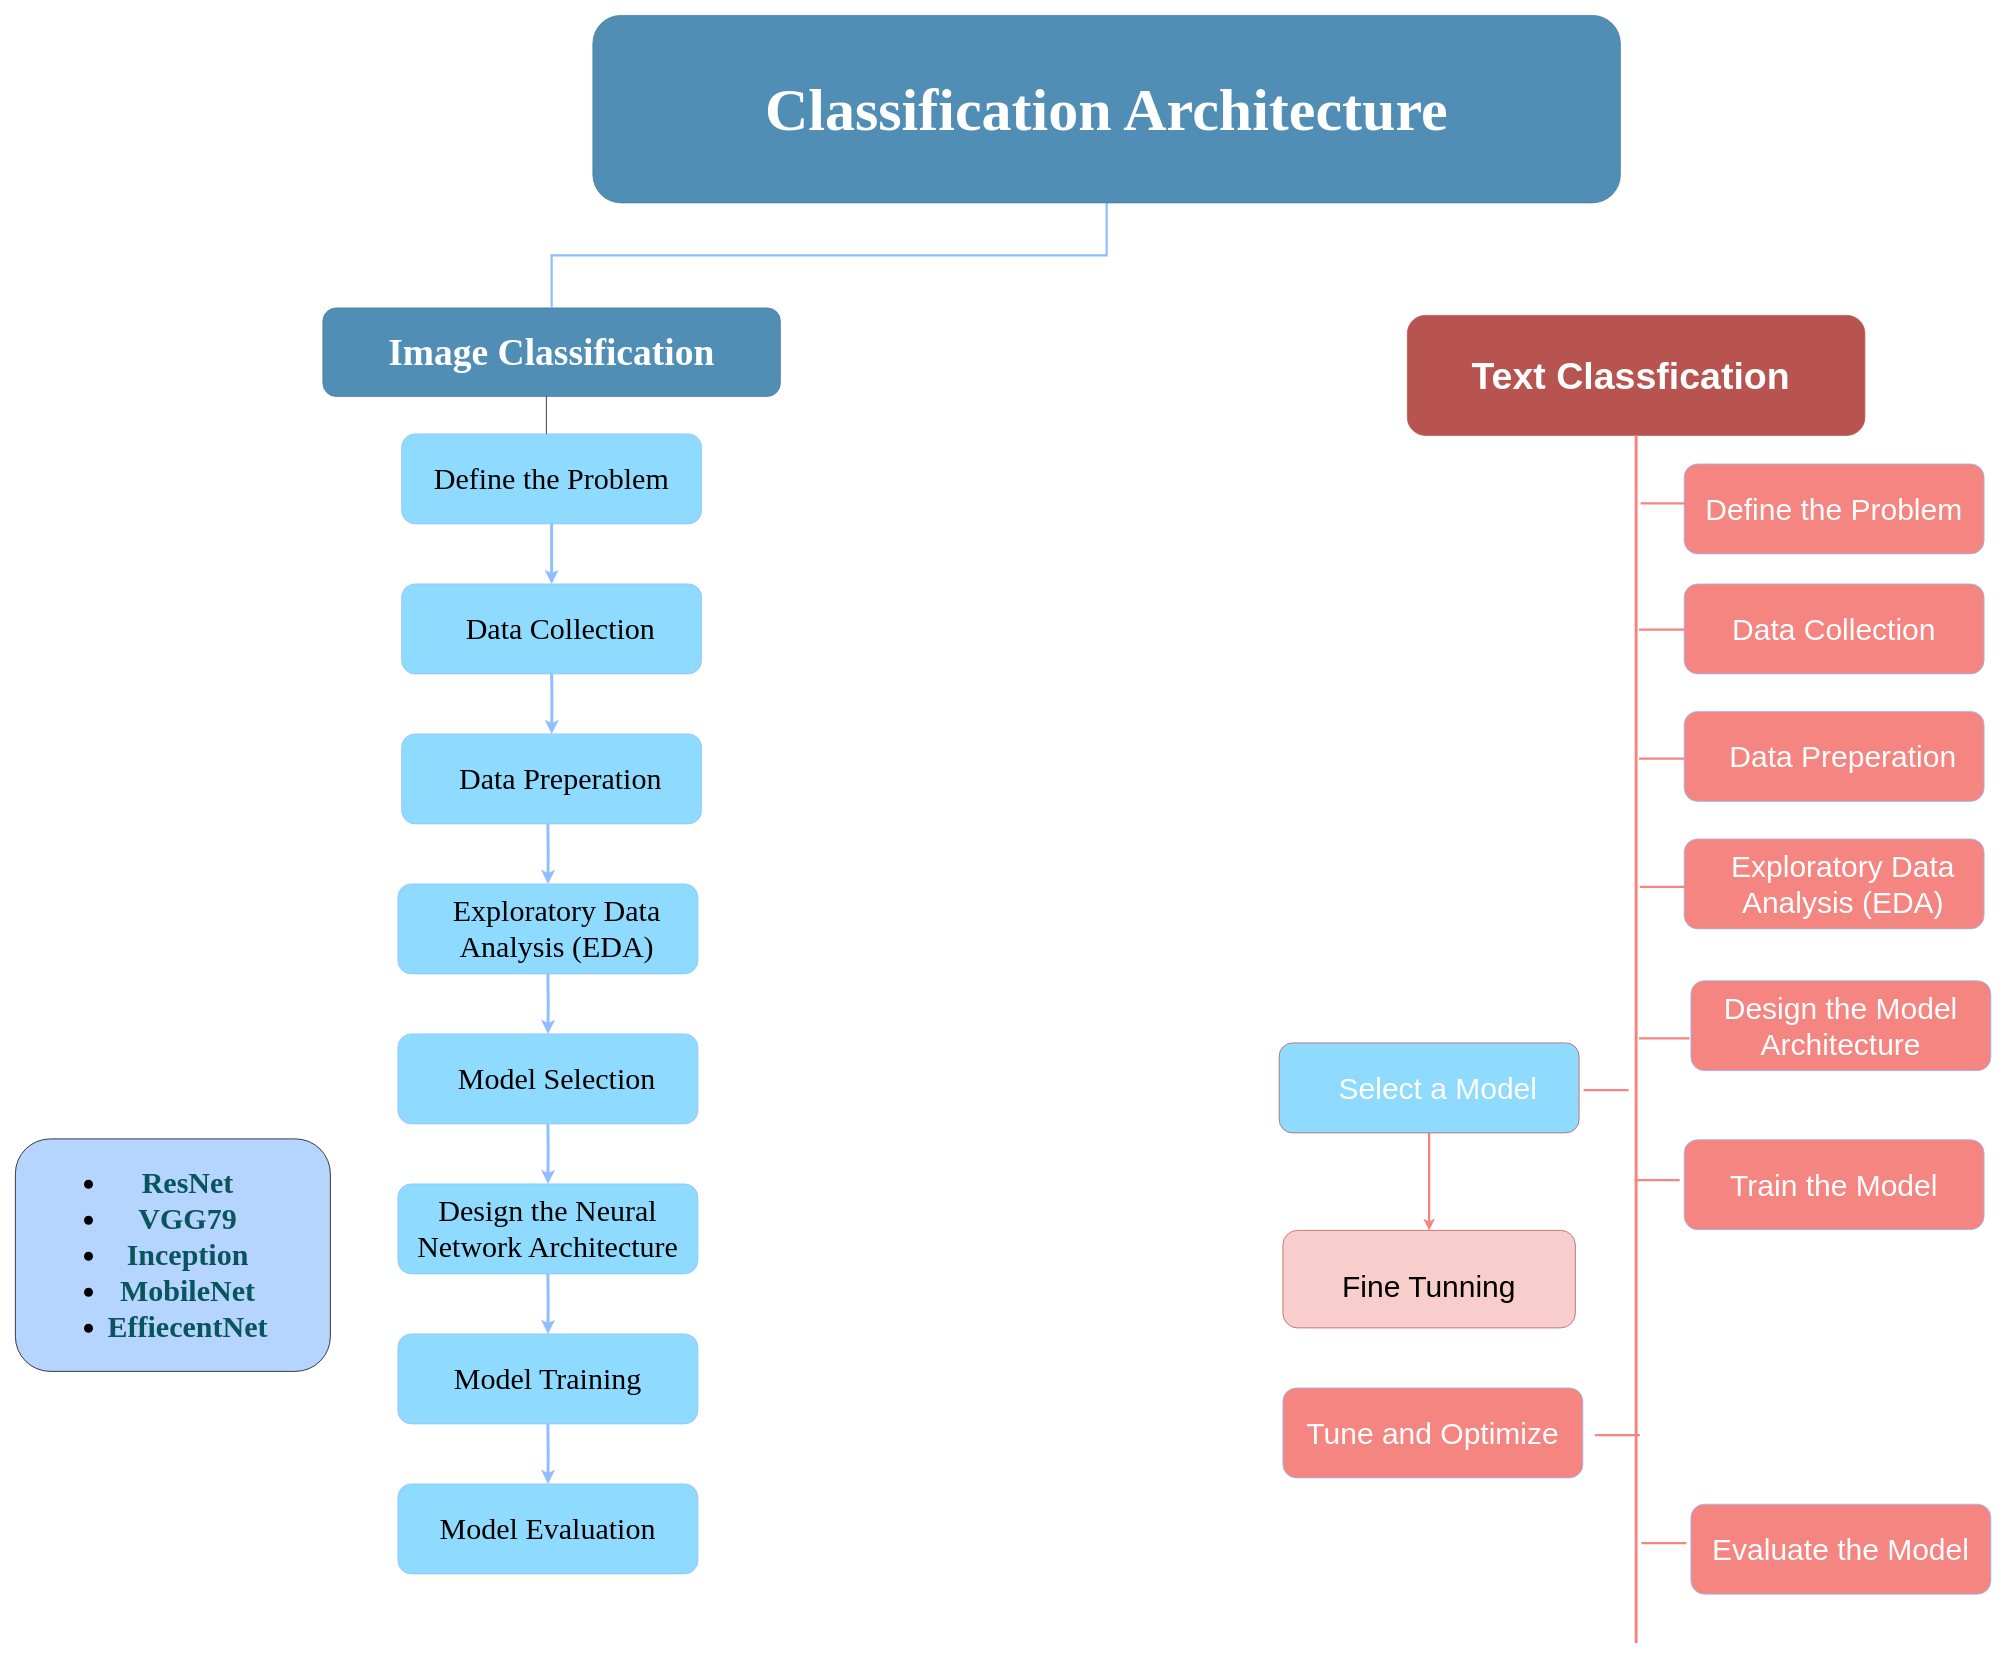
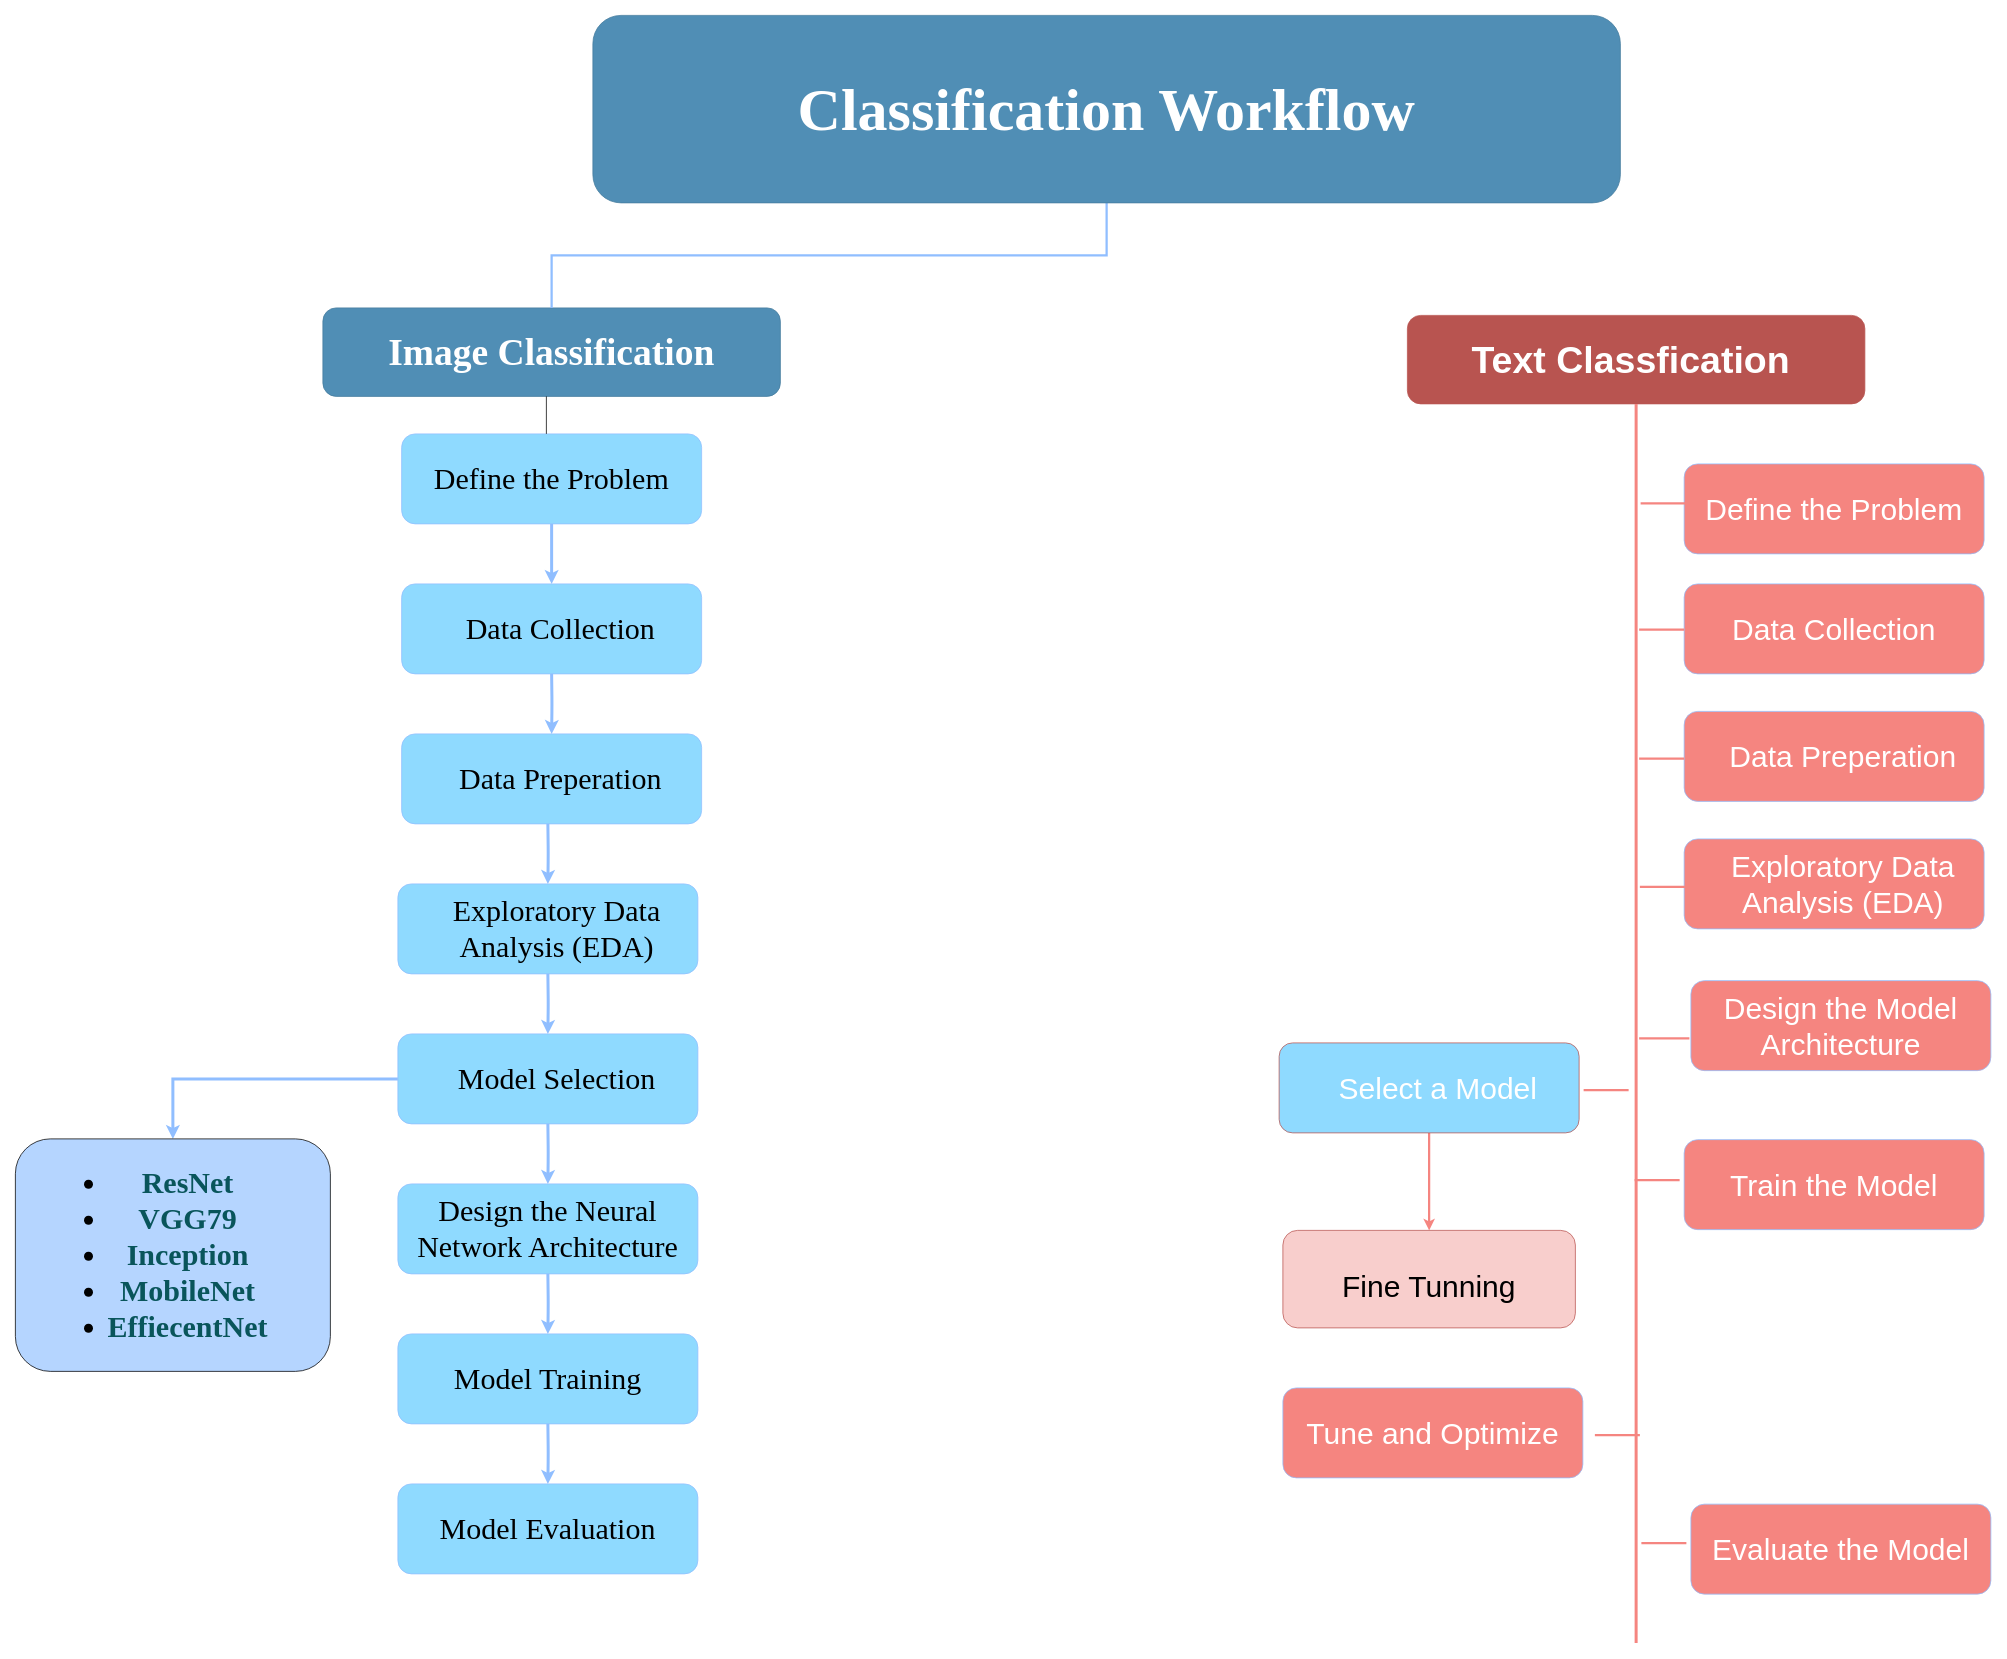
node "Classification Architecture": label "Classification Architecture" -> "Classification Workflow"
node "Text Classfication": size 458x120 -> 458x89
edge "Model Selection" -> "ResNet VGG79 Inception MobileNet EffiecentNet": added
